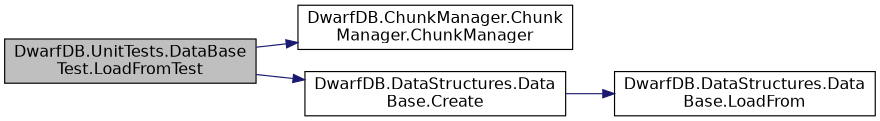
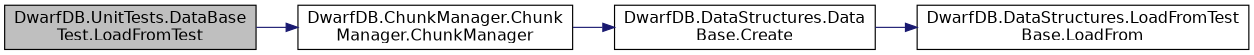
edge "DwarfDB.UnitTests.DataBase Test.LoadFromTest" -> "DwarfDB.DataStructures.Data Base.Create": now "DwarfDB.ChunkManager.Chunk Manager.ChunkManager" -> "DwarfDB.DataStructures.Data Base.Create"
node "DwarfDB.DataStructures.Data Base.LoadFrom": label "DwarfDB.DataStructures.Data Base.LoadFrom" -> "DwarfDB.DataStructures.LoadFromTest Base.LoadFrom"
